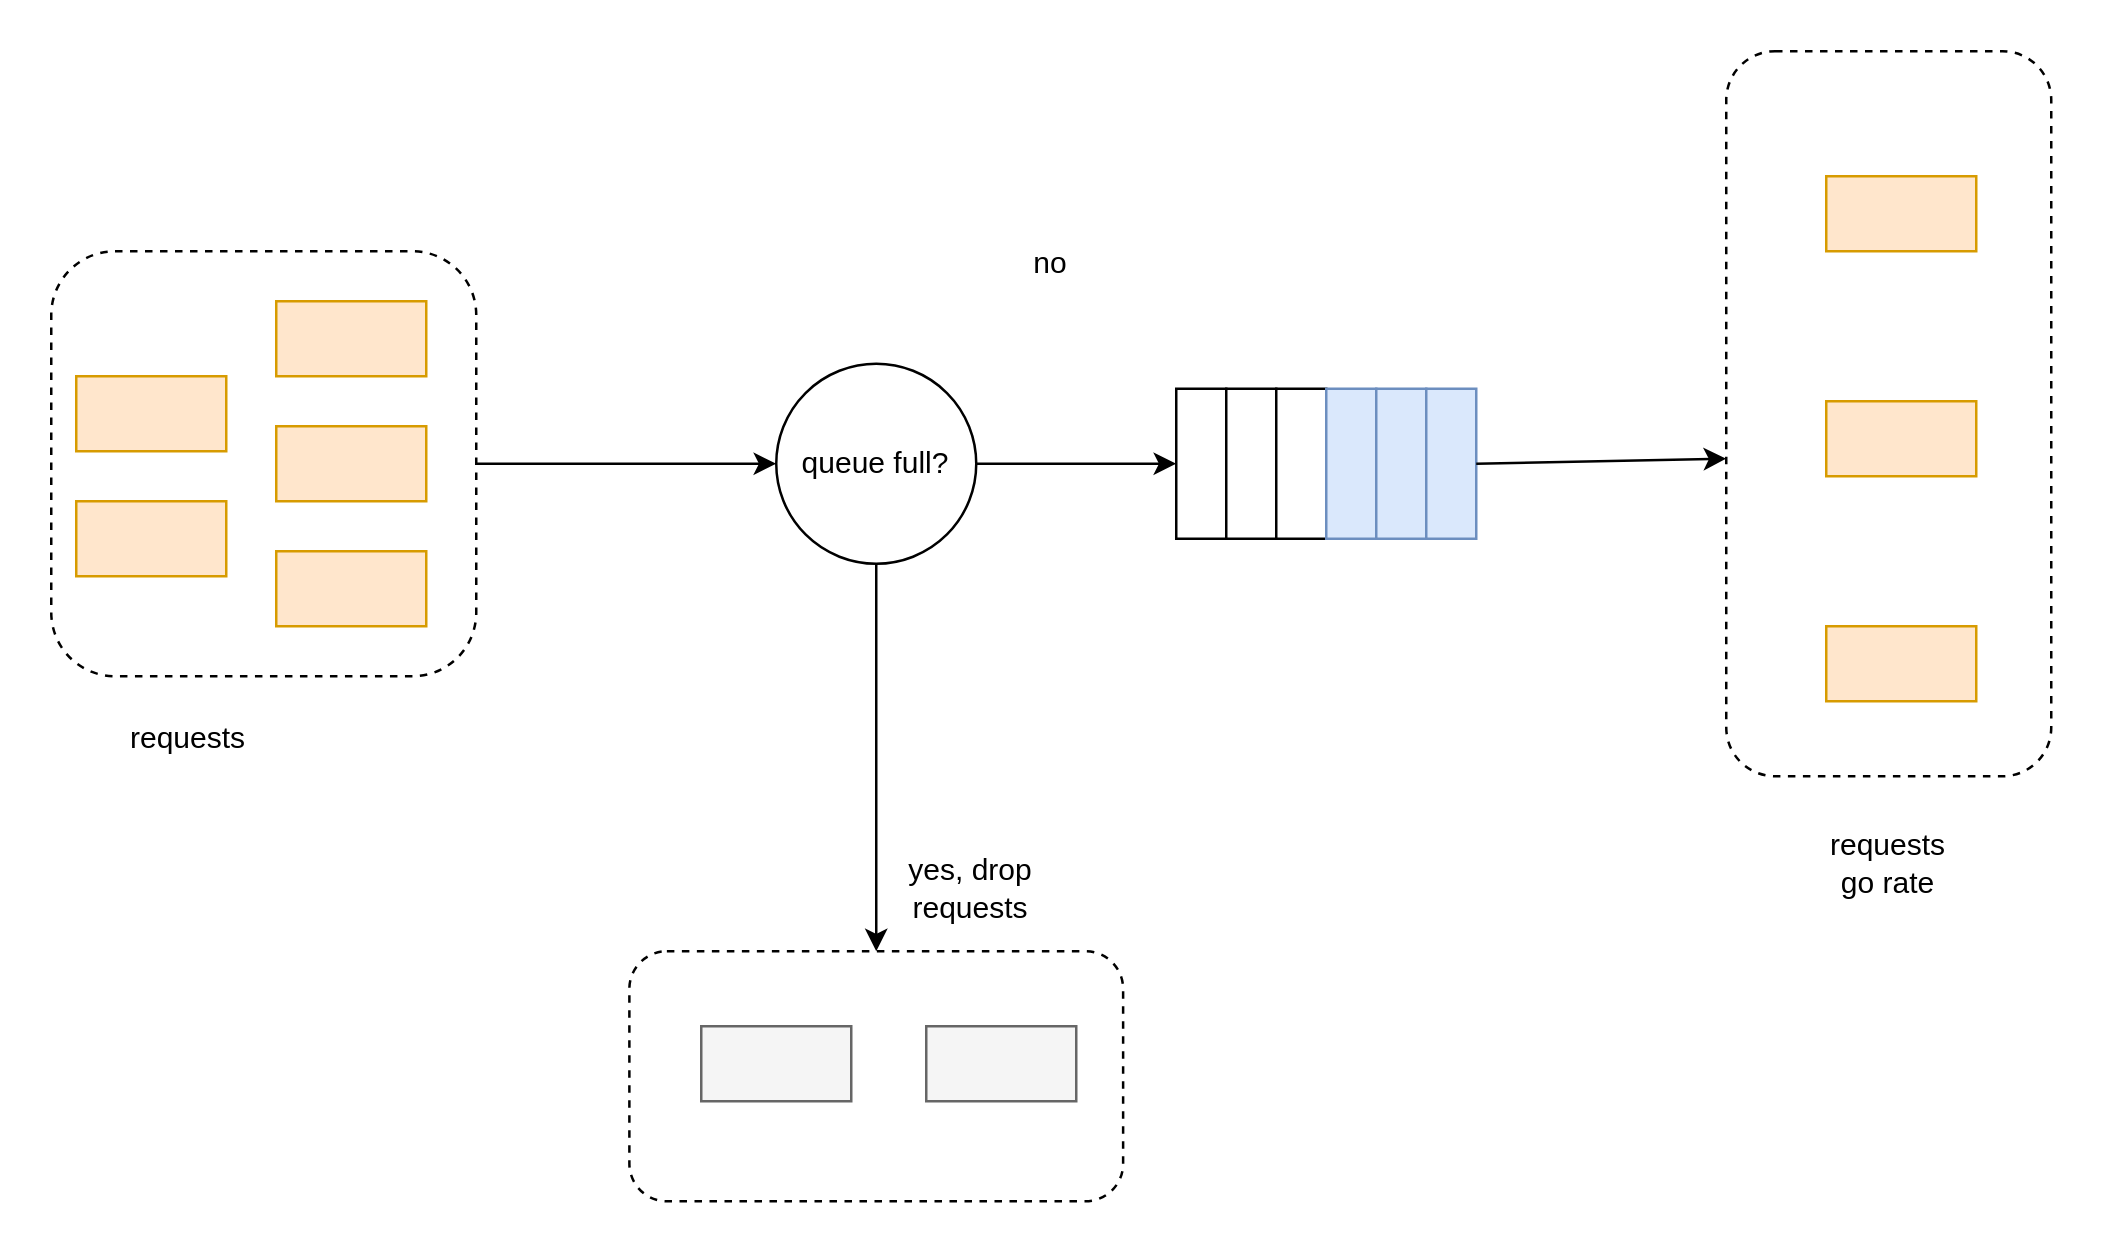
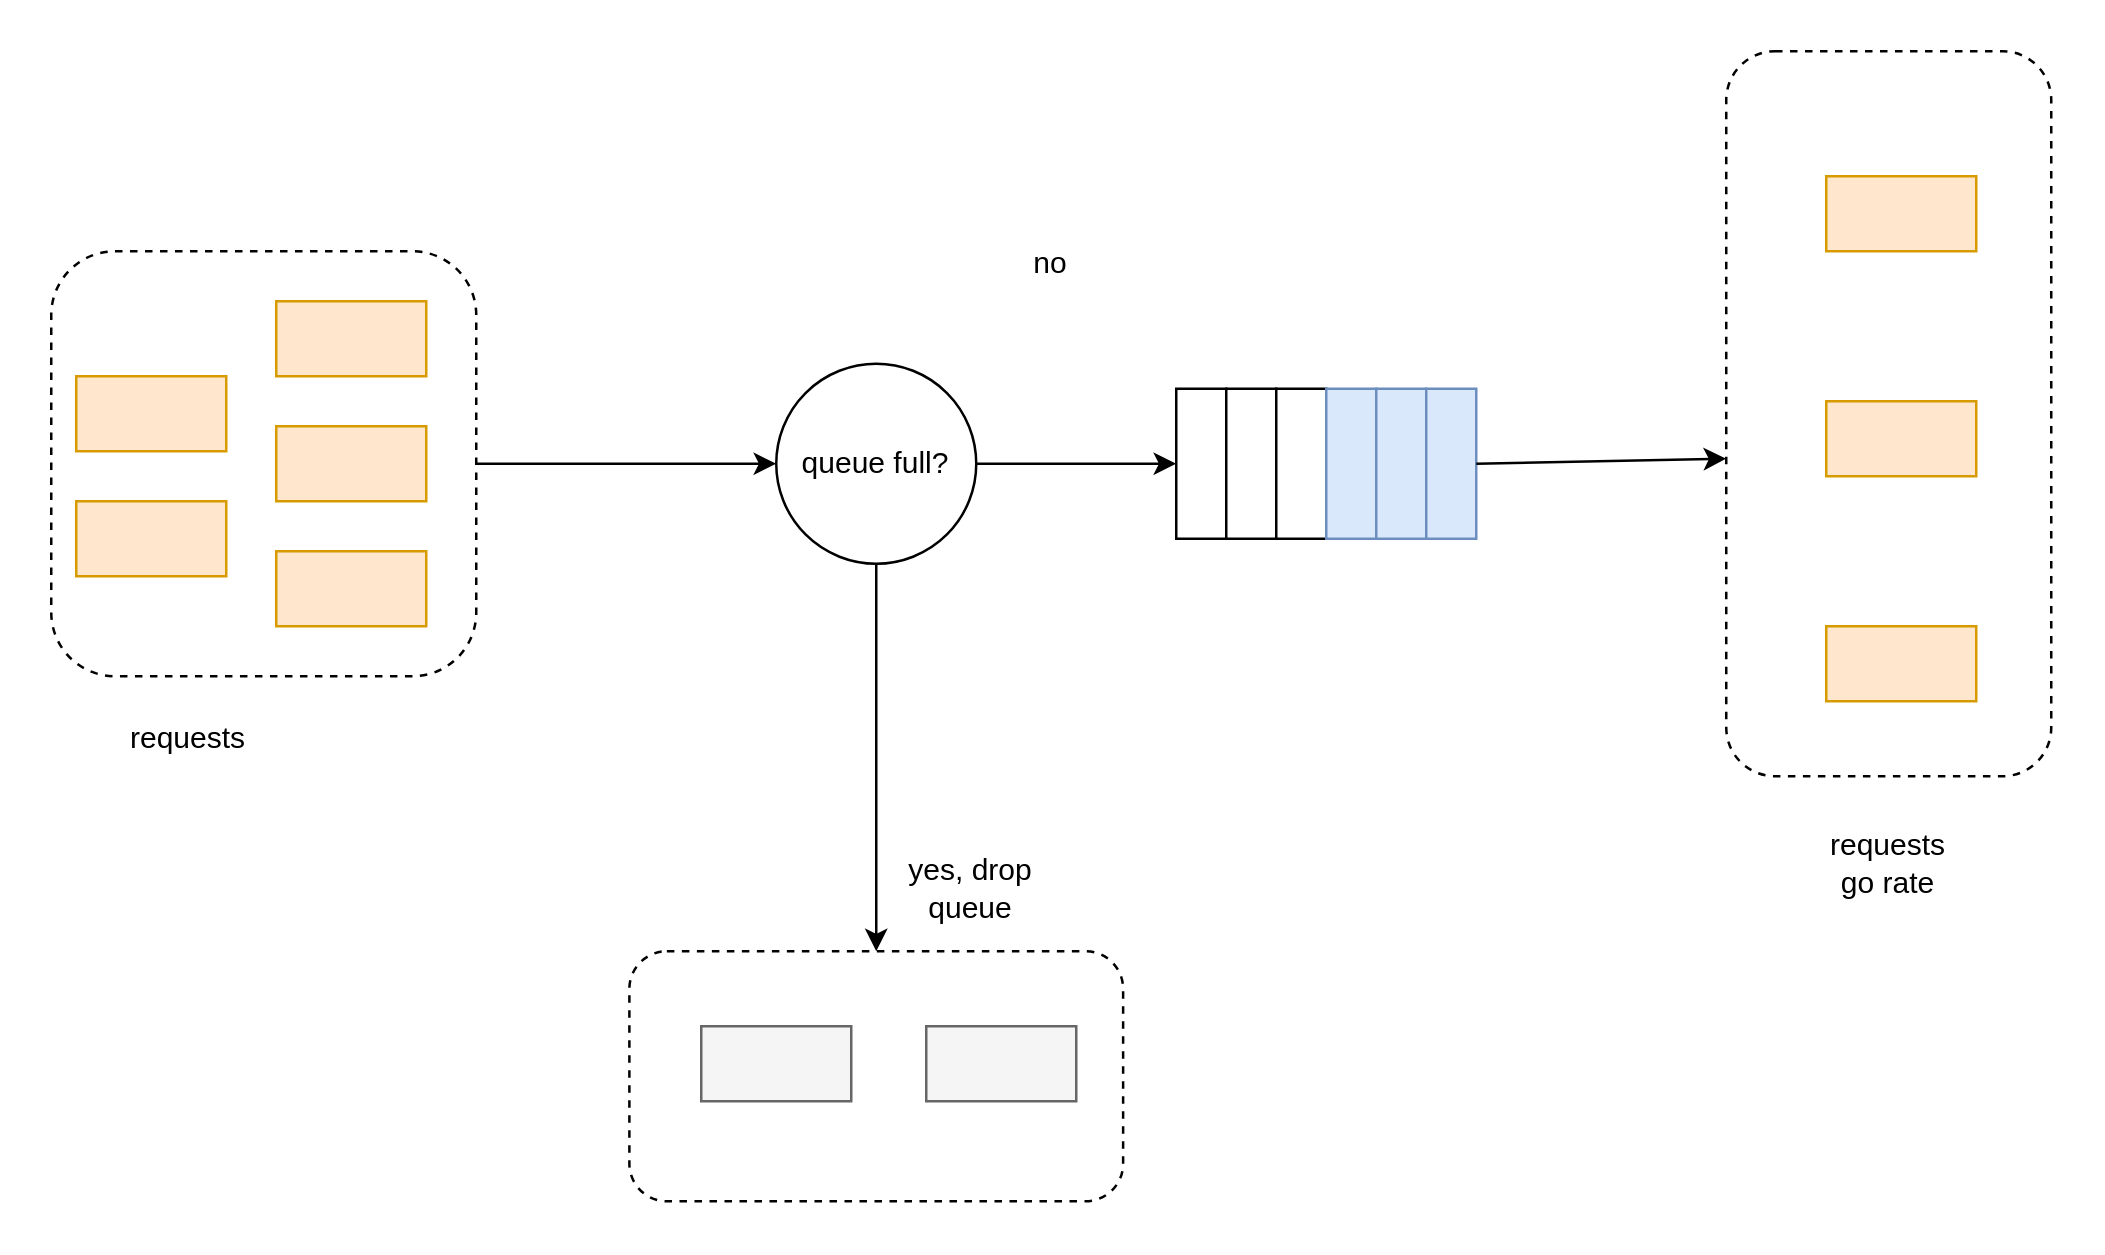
node "yes, drop requests": label "yes, drop requests" -> "yes, drop queue"
